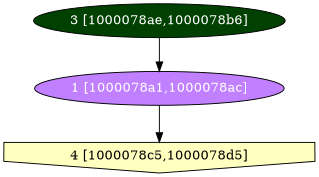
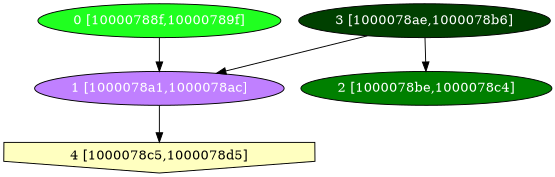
node "0 [10000788f,10000789f]": added
node "2 [1000078be,1000078c4]": added
